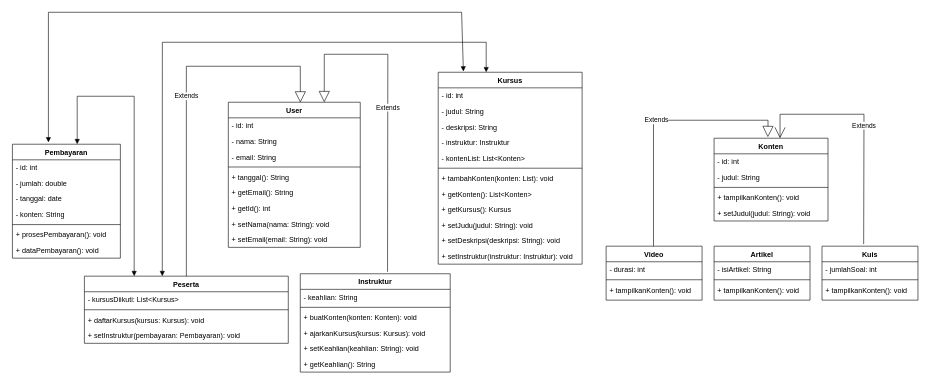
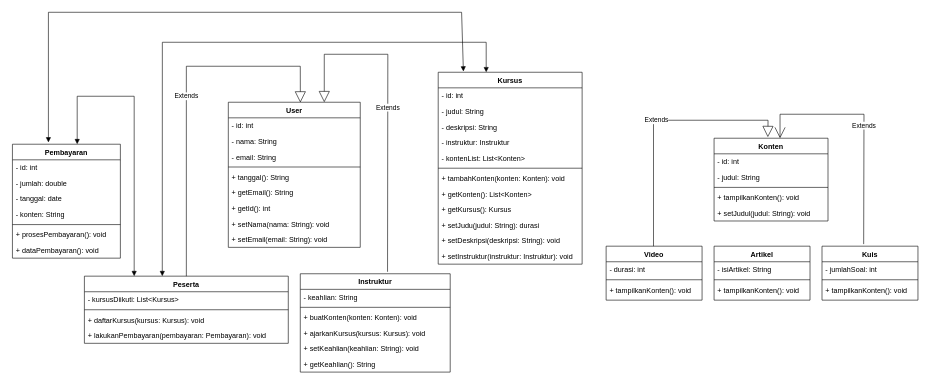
node "+ tambahKonten(konten: List): void": label "+ tambahKonten(konten: List): void" -> "+ tambahKonten(konten: Konten): void"
node "+ setJudu(judul: String): void": label "+ setJudu(judul: String): void" -> "+ setJudu(judul: String): durasi"
node "+ setInstruktur(pembayaran: Pembayaran): void": label "+ setInstruktur(pembayaran: Pembayaran): void" -> "+ lakukanPembayaran(pembayaran: Pembayaran): void"
